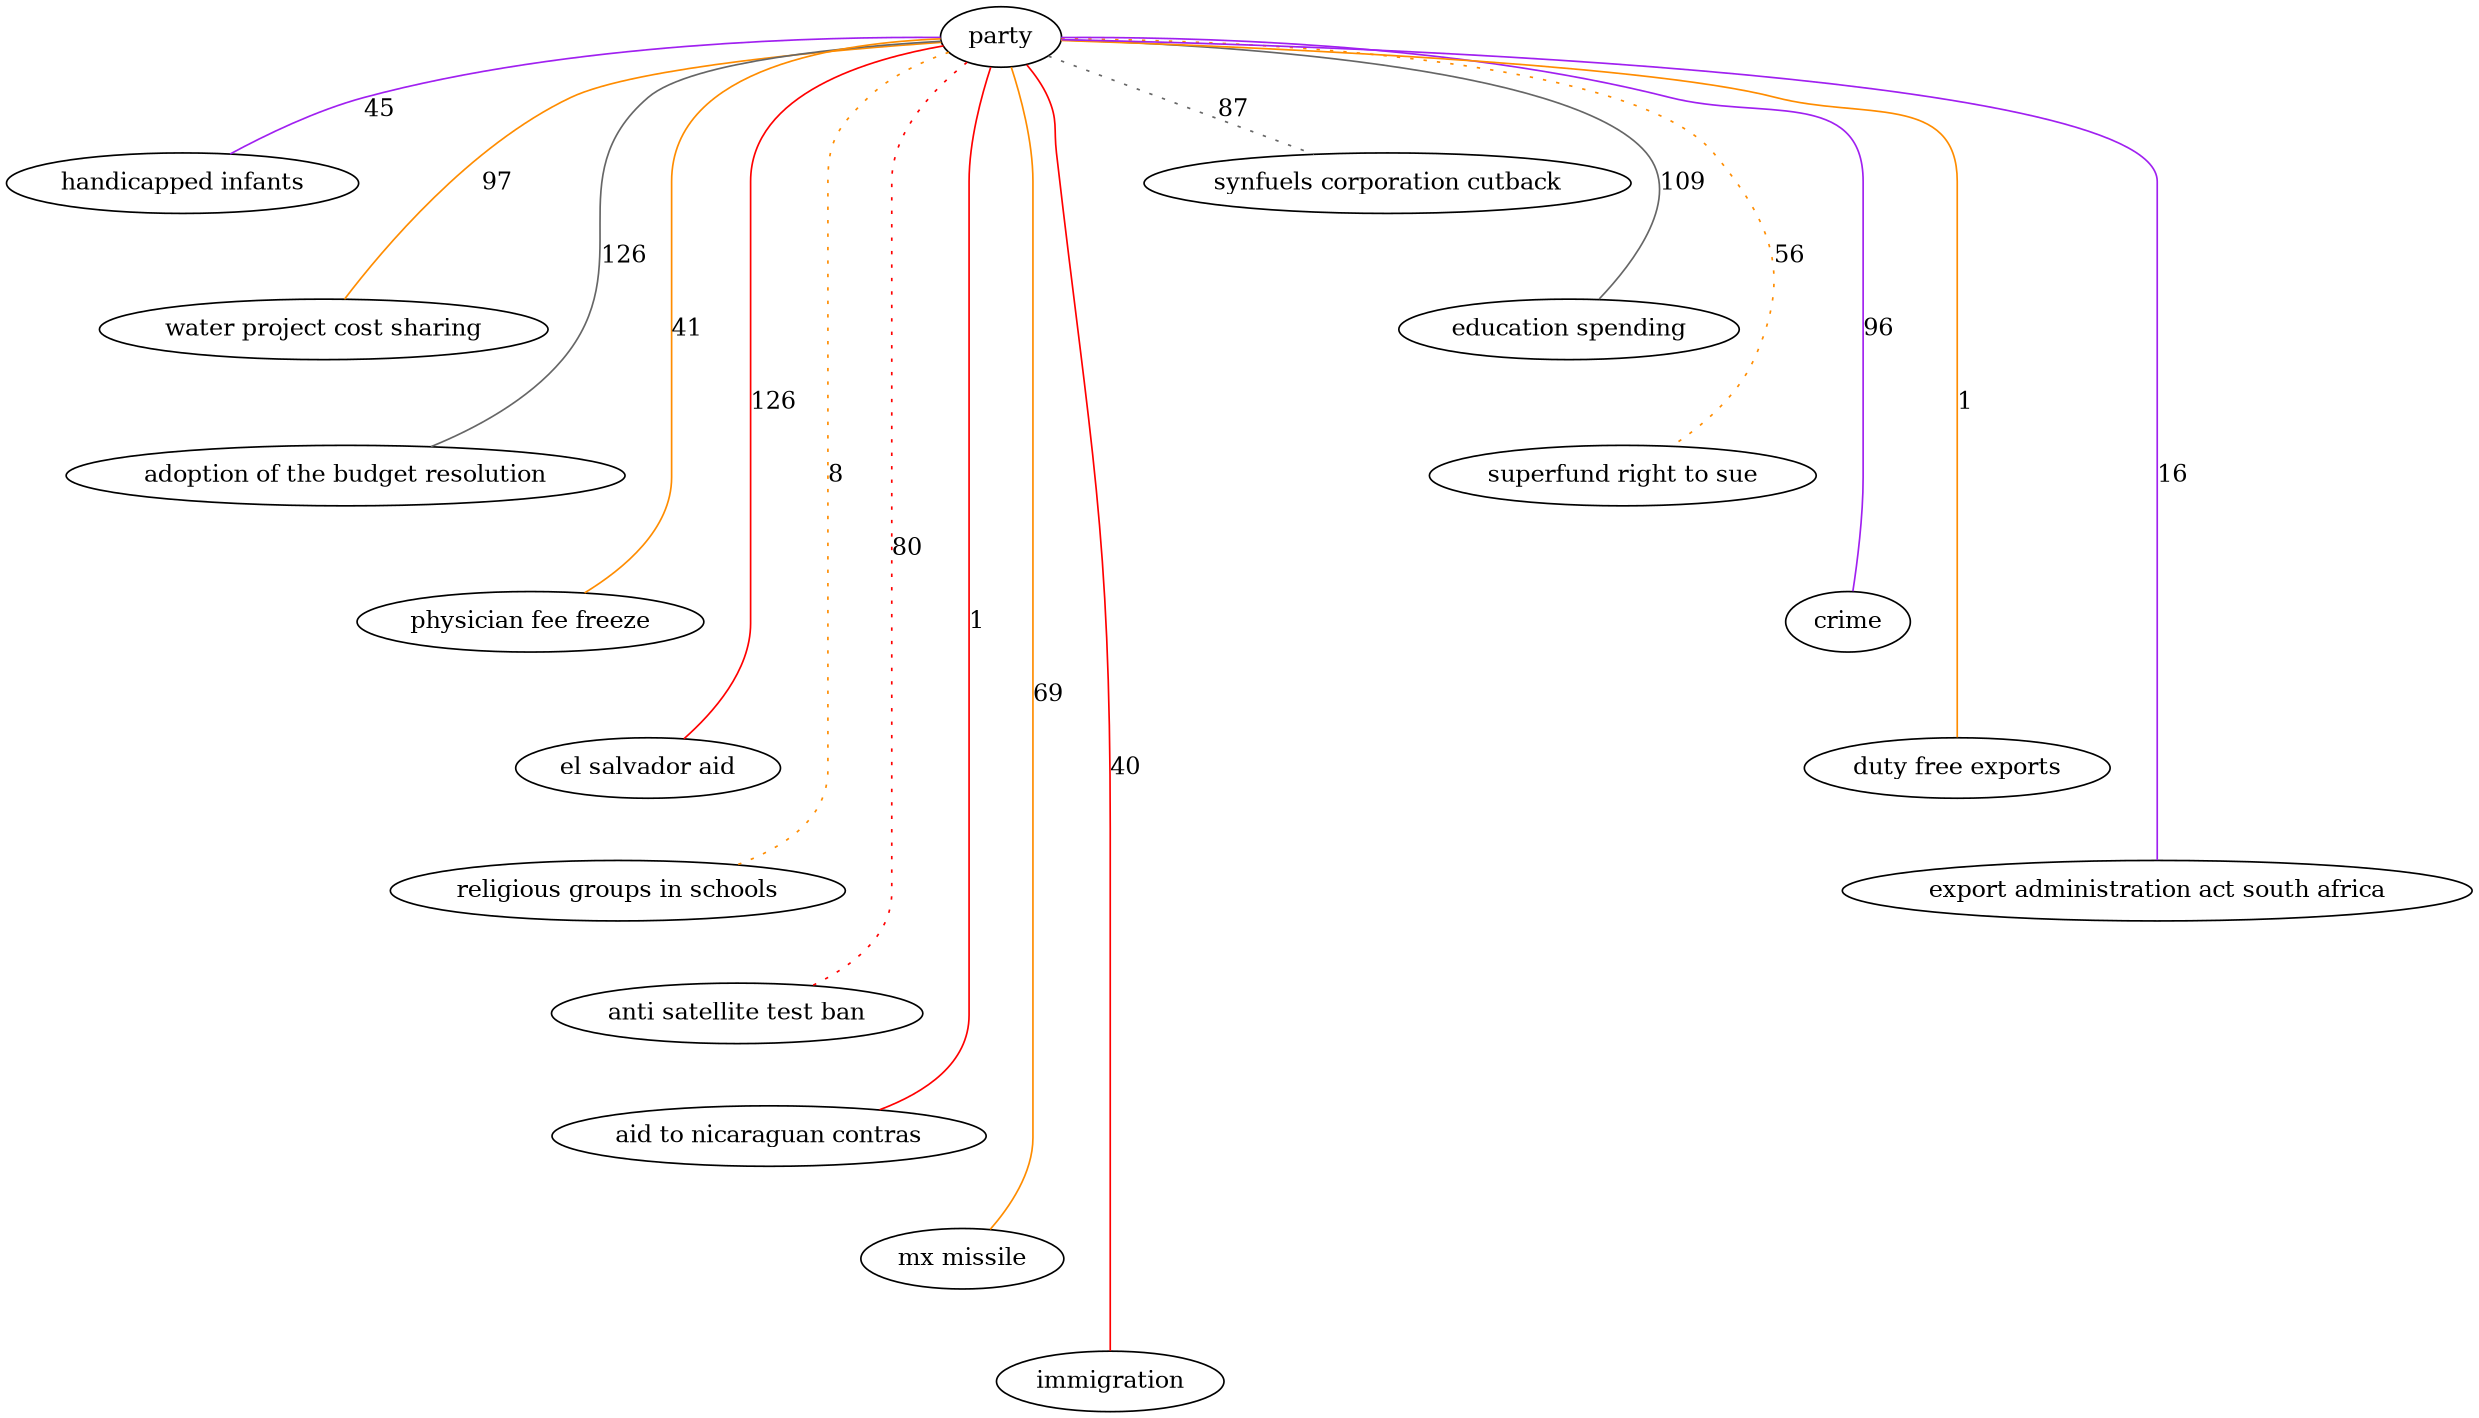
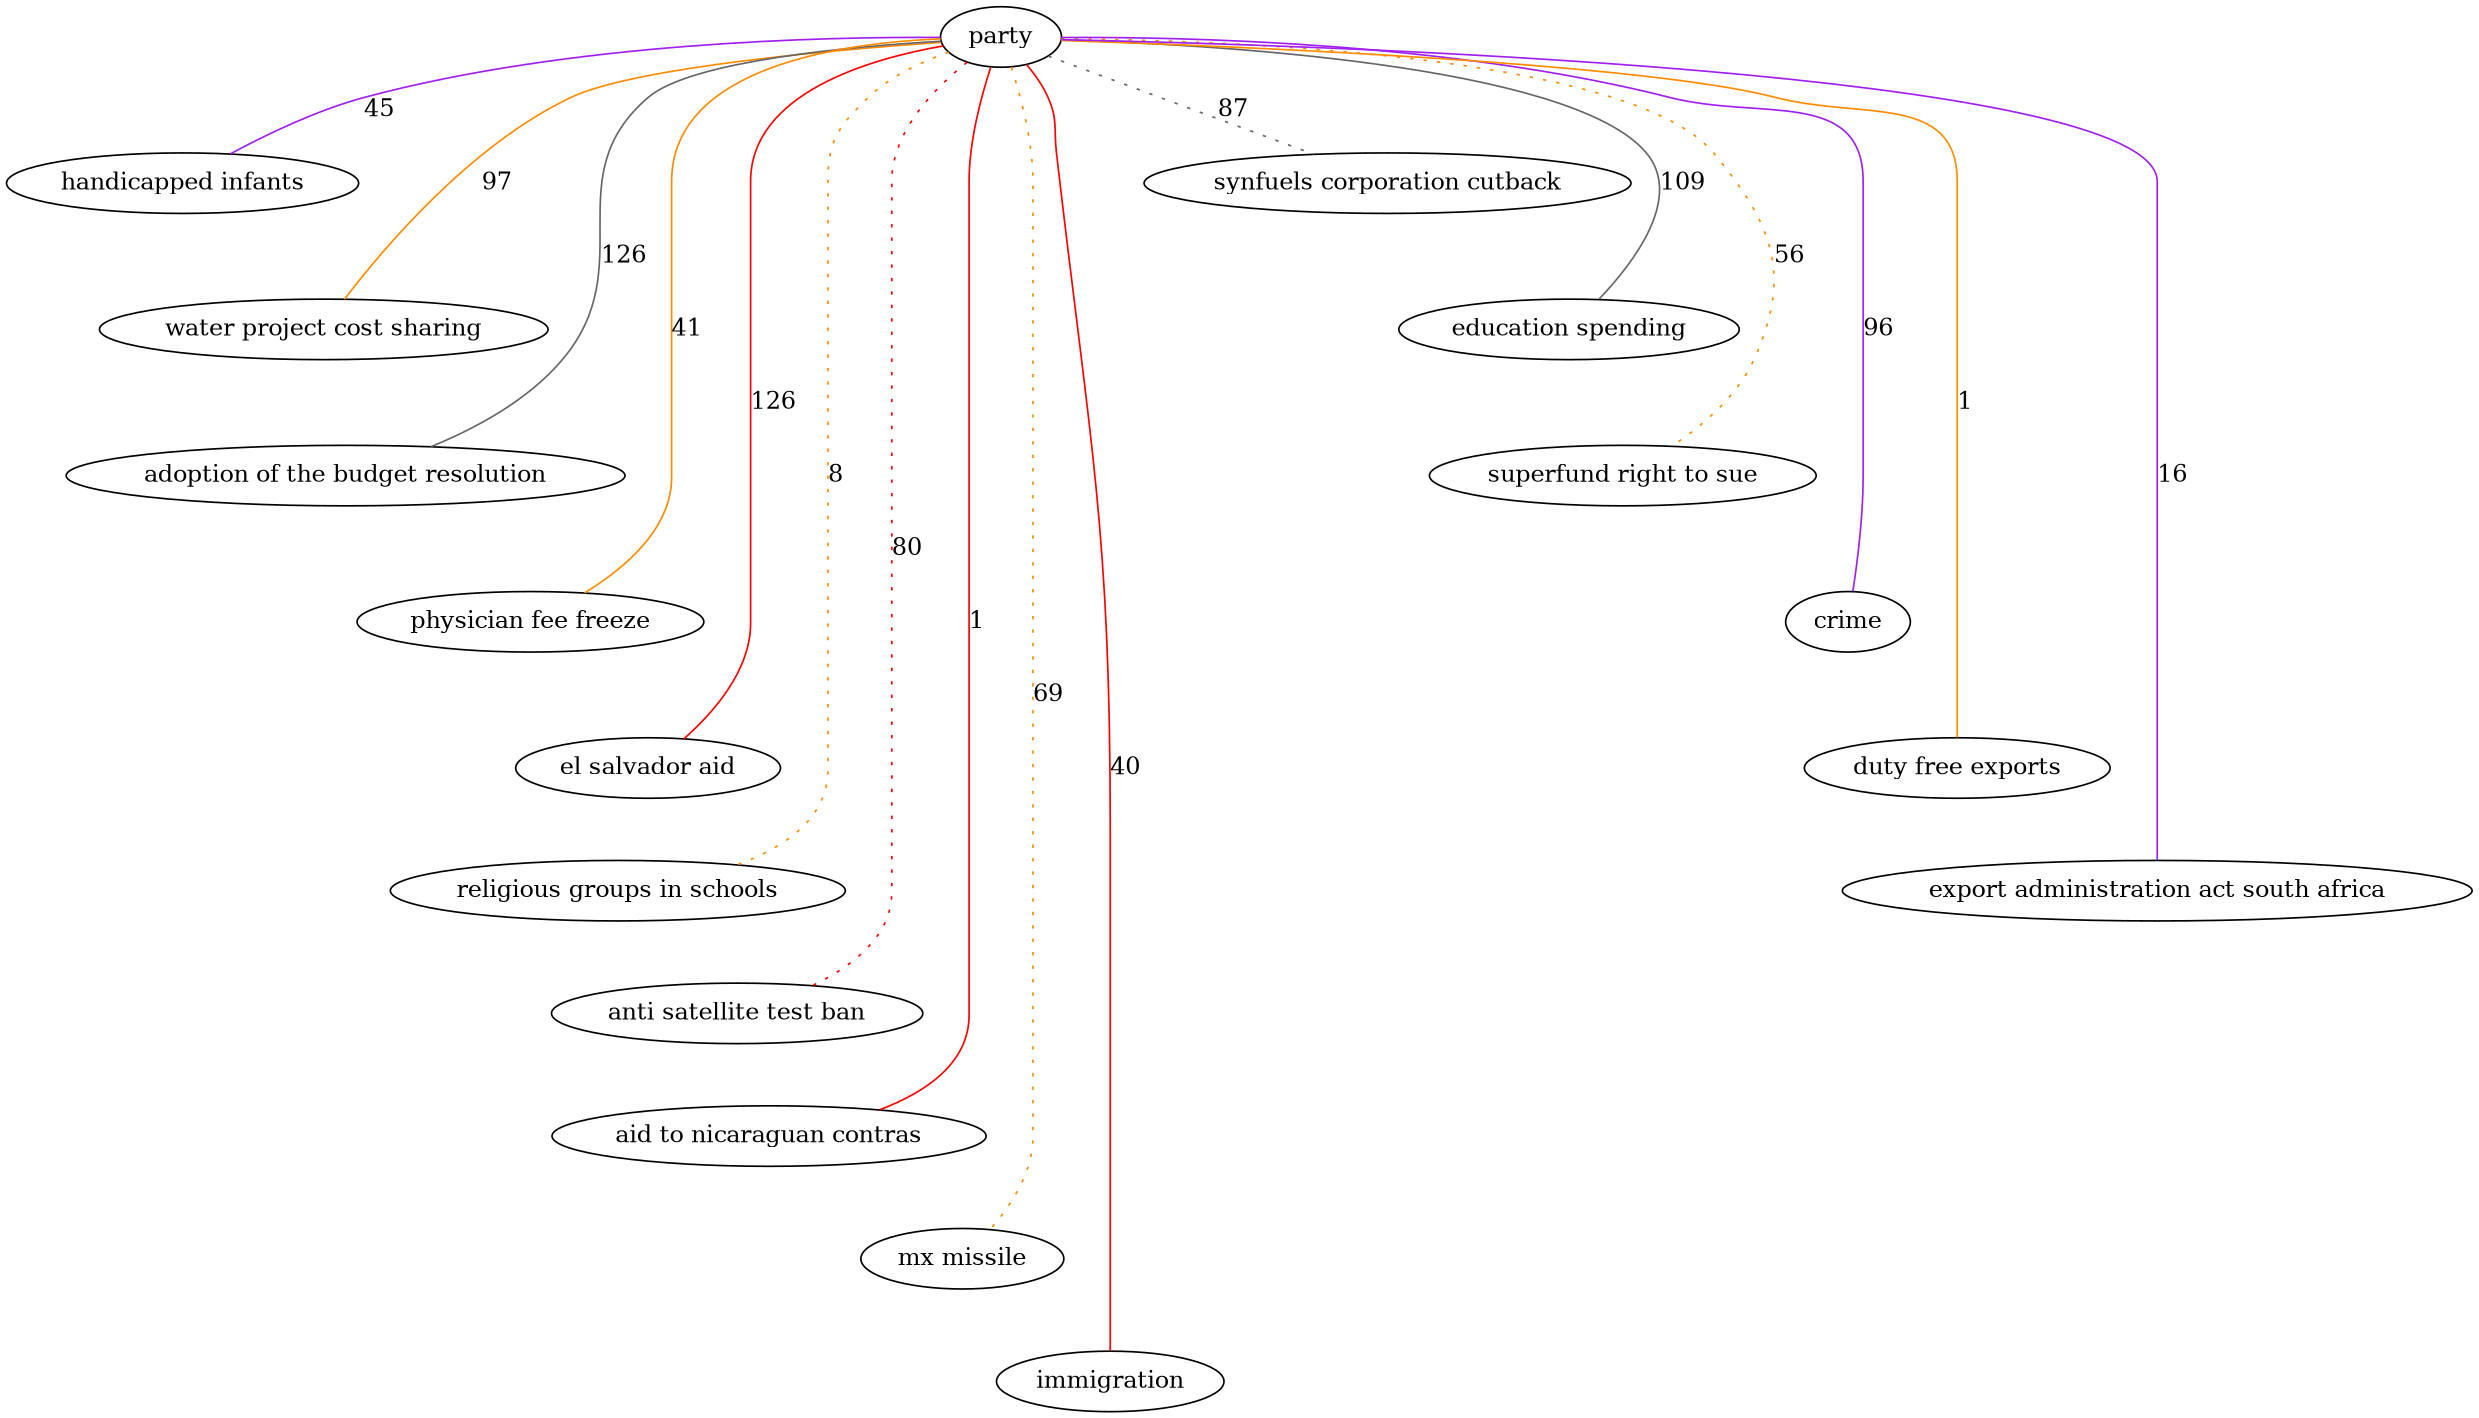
edge "party" -- "mx missile": style solid -> dotted
